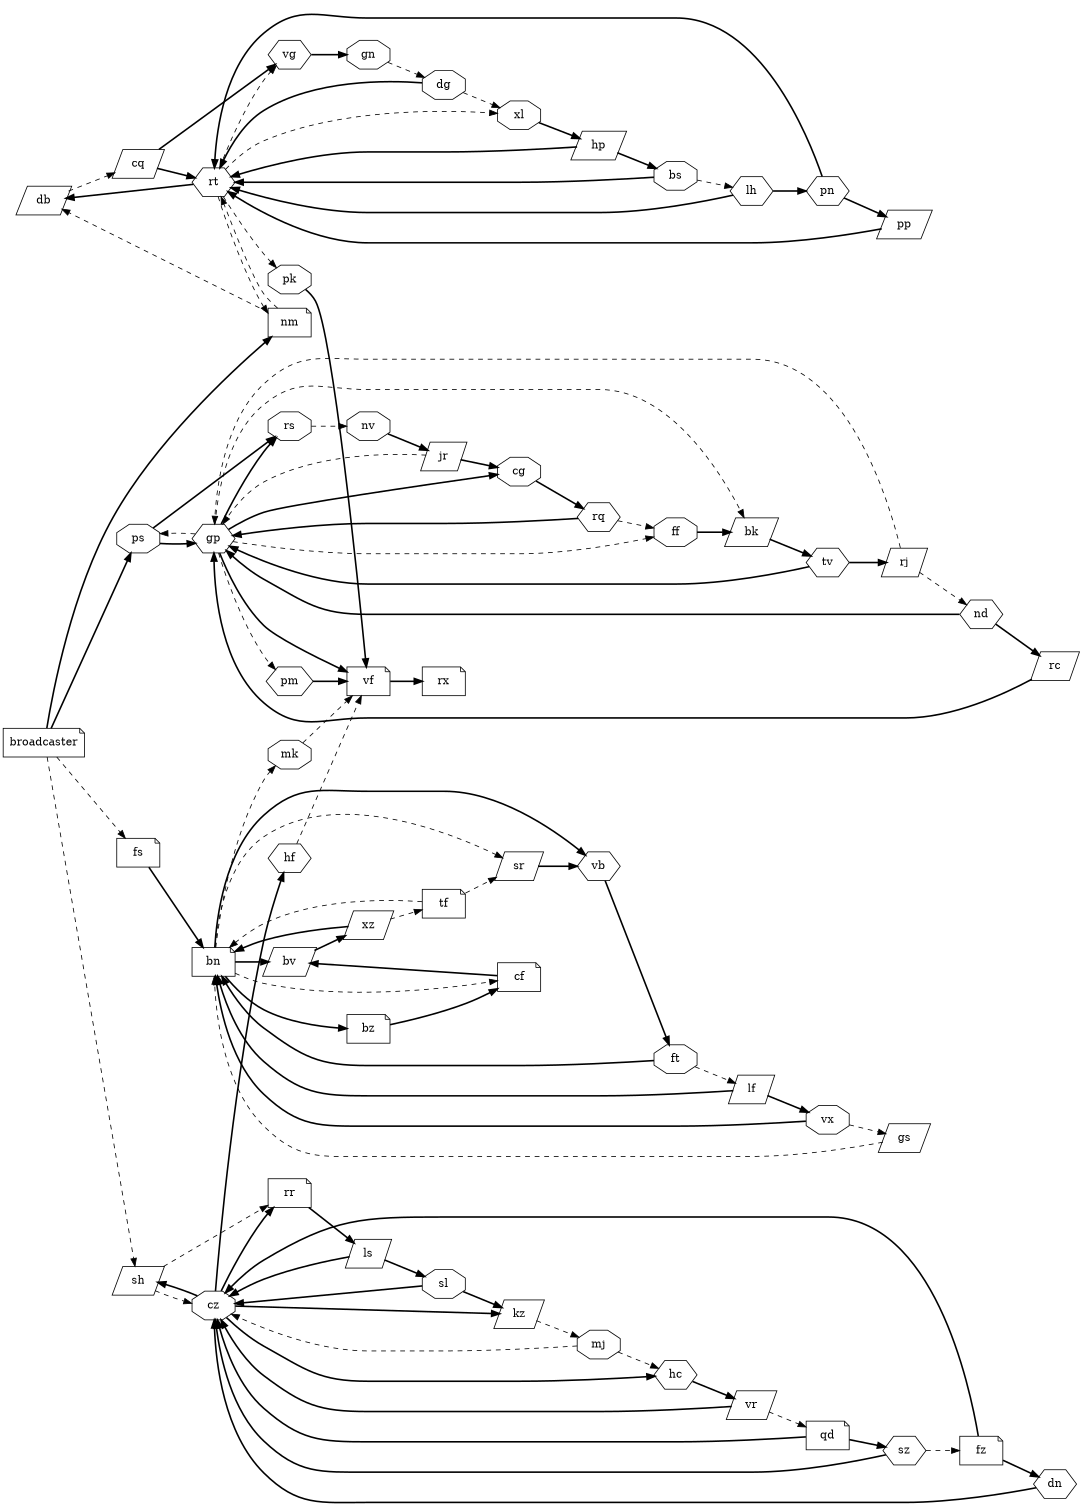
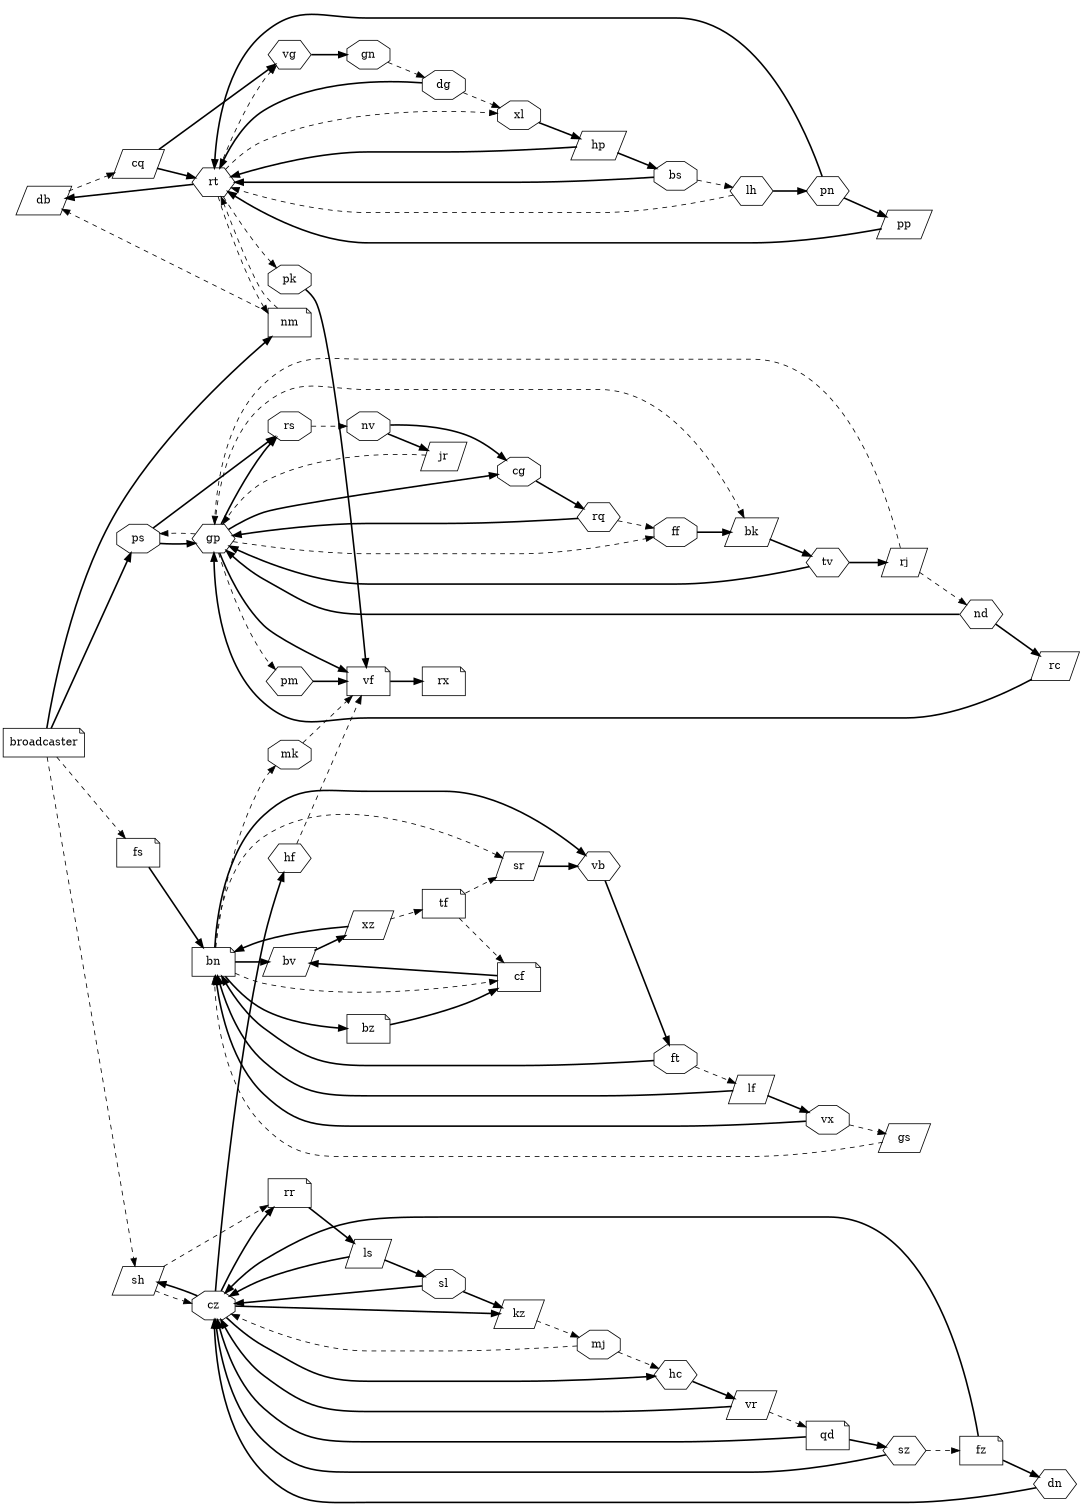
edge "lh" -> "rt": style bold -> dashed
edge "jr" -> "cg": now "nv" -> "cg"
edge "tf" -> "bn": now "tf" -> "cf"
